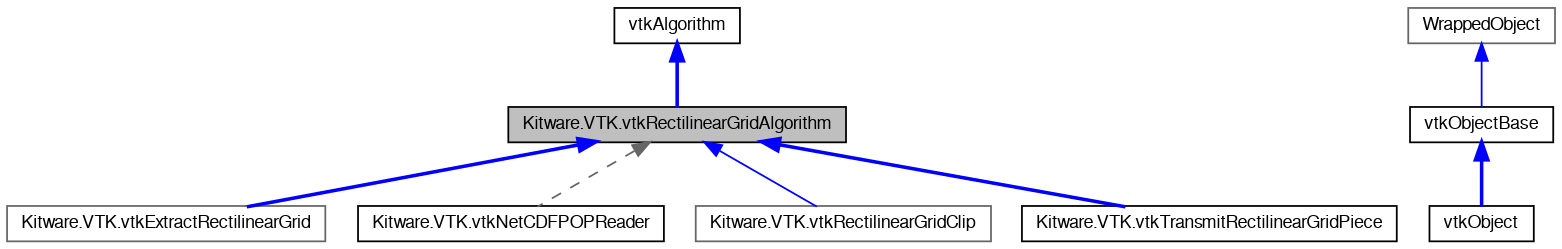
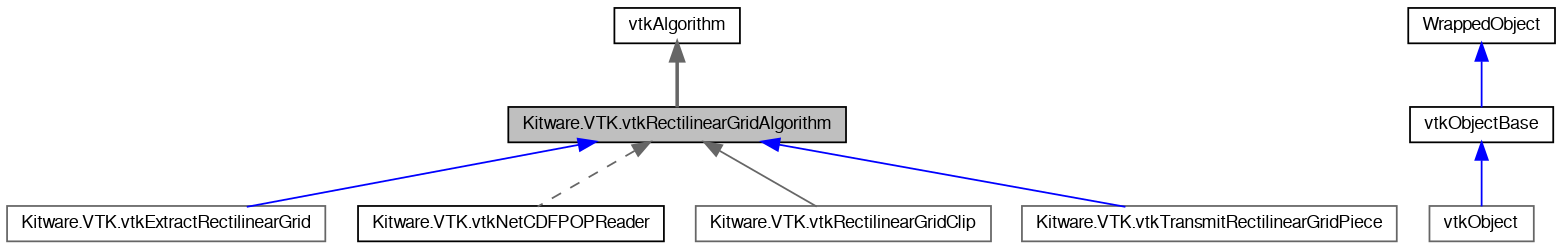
node "WrappedObject": color gray40 -> black
edge "Kitware.VTK.vtkRectilinearGridAlgorithm" -> "vtkAlgorithm": color blue -> gray40
edge "Kitware.VTK.vtkExtractRectilinearGrid" -> "Kitware.VTK.vtkRectilinearGridAlgorithm": style bold -> solid
edge "Kitware.VTK.vtkTransmitRectilinearGridPiece" -> "Kitware.VTK.vtkRectilinearGridAlgorithm": style bold -> solid
edge "Kitware.VTK.vtkRectilinearGridClip" -> "Kitware.VTK.vtkRectilinearGridAlgorithm": color blue -> gray40
edge "vtkObject" -> "vtkObjectBase": style bold -> solid
node "Kitware.VTK.vtkTransmitRectilinearGridPiece": color black -> gray40
node "vtkObject": color black -> gray40
